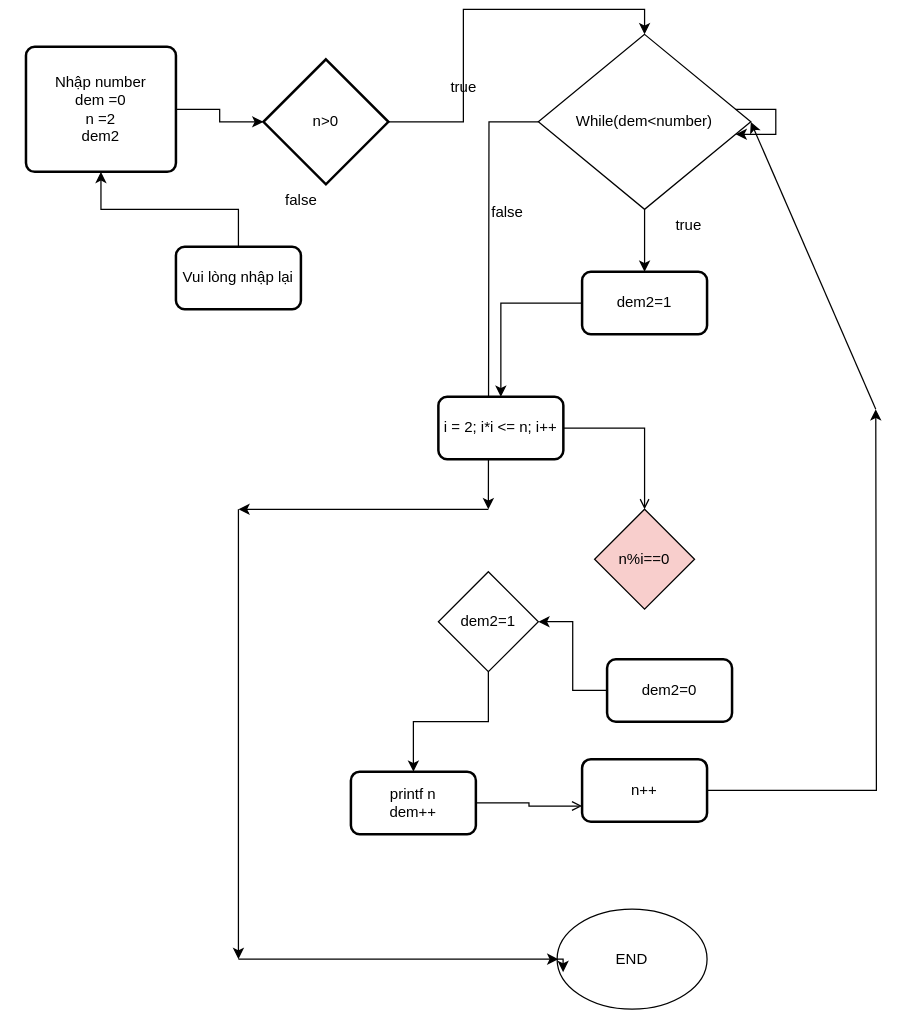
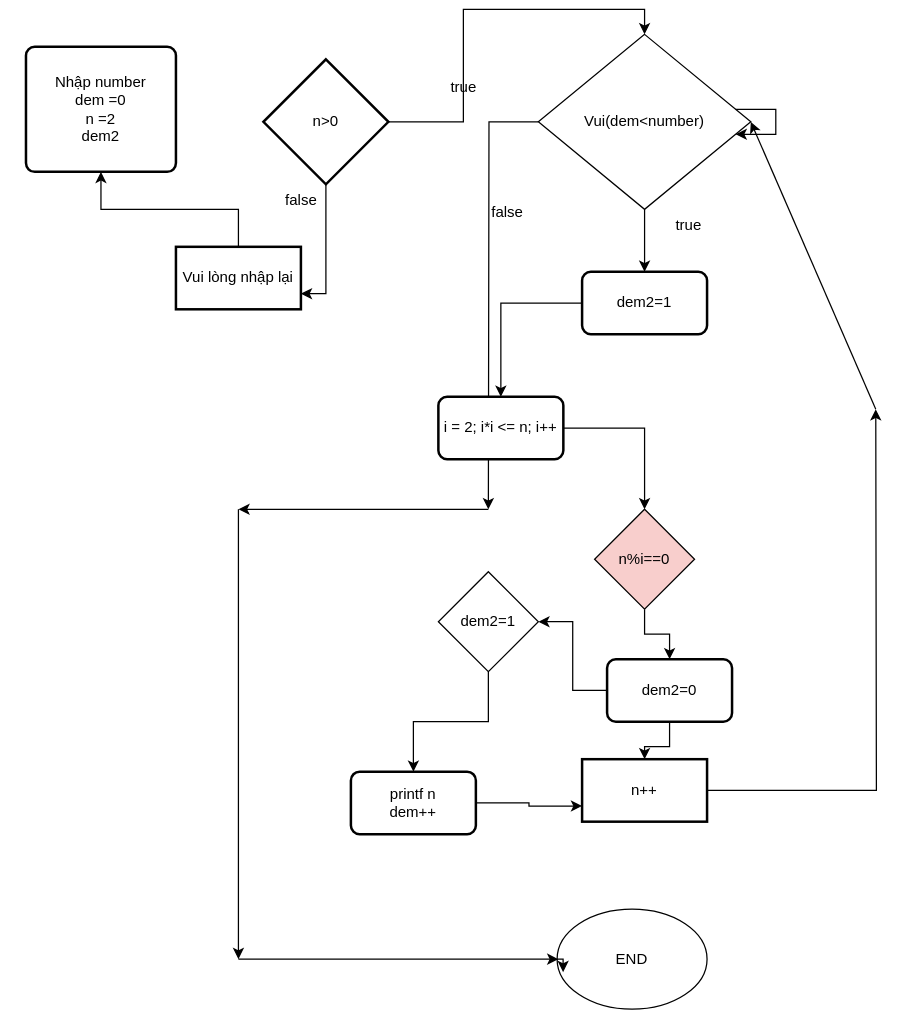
edge "Nhập number dem =0 n =2 dem2" -> "n>0": removed
node "While(dem<number)": label "While(dem<number)" -> "Vui(dem<number)"
edge "n>0" -> "Vui lòng nhập lại": added
node "Vui lòng nhập lại": shape rounded rectangle -> rectangle
edge "i = 2; i*i <= n; i++" -> "n%i==0": arrowhead open -> classic
edge "n%i==0" -> "dem2=0": added
edge "dem2=0" -> "n++": added
node "n++": shape rounded rectangle -> rectangle
edge "printf n dem++" -> "n++": arrowhead open -> classic
